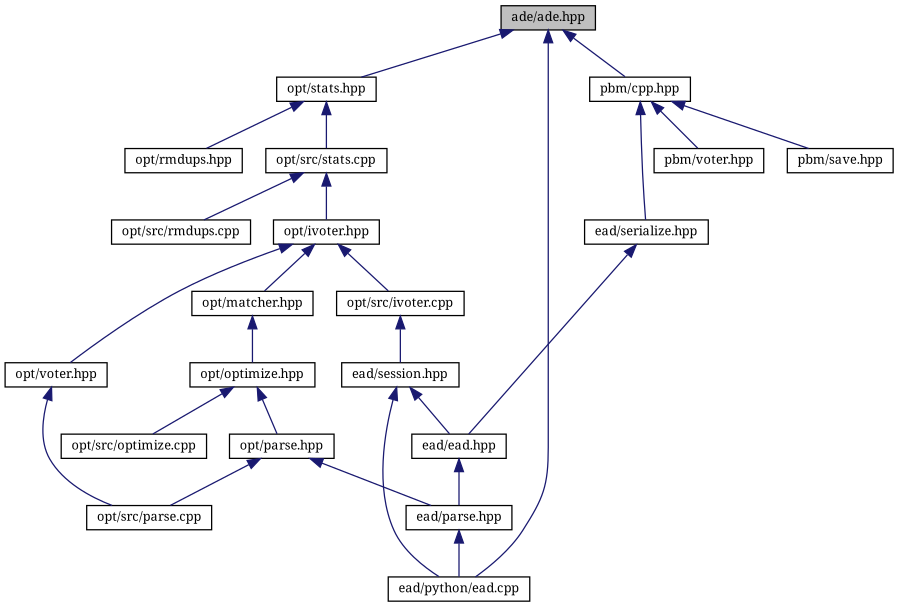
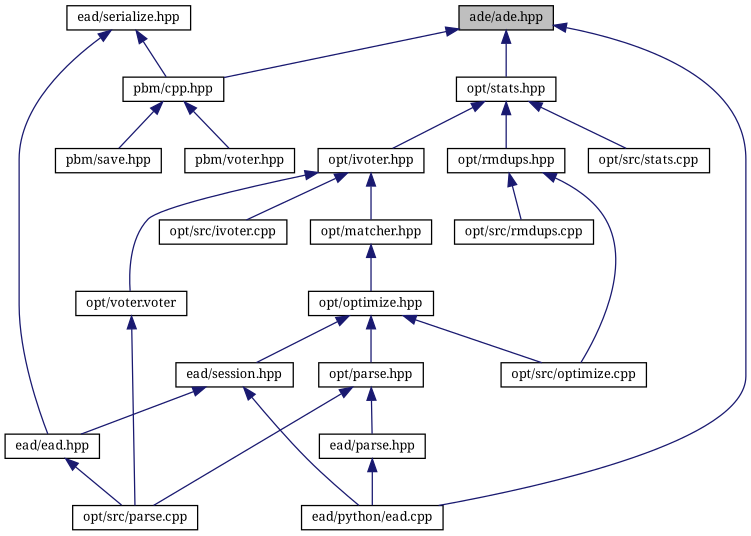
edge "ead/serialize.hpp" -> "pbm/cpp.hpp": reversed
edge "opt/src/rmdups.cpp" -> "opt/src/stats.cpp": now "opt/src/rmdups.cpp" -> "opt/rmdups.hpp"
edge "opt/ivoter.hpp" -> "opt/src/stats.cpp": now "opt/ivoter.hpp" -> "opt/stats.hpp"
edge "opt/src/optimize.cpp" -> "opt/rmdups.hpp": added
edge "ead/session.hpp" -> "opt/src/ivoter.cpp": now "ead/session.hpp" -> "opt/optimize.hpp"
node "opt/voter.hpp": label "opt/voter.hpp" -> "opt/voter.voter"
edge "ead/parse.hpp" -> "ead/ead.hpp": now "opt/src/parse.cpp" -> "ead/ead.hpp"
